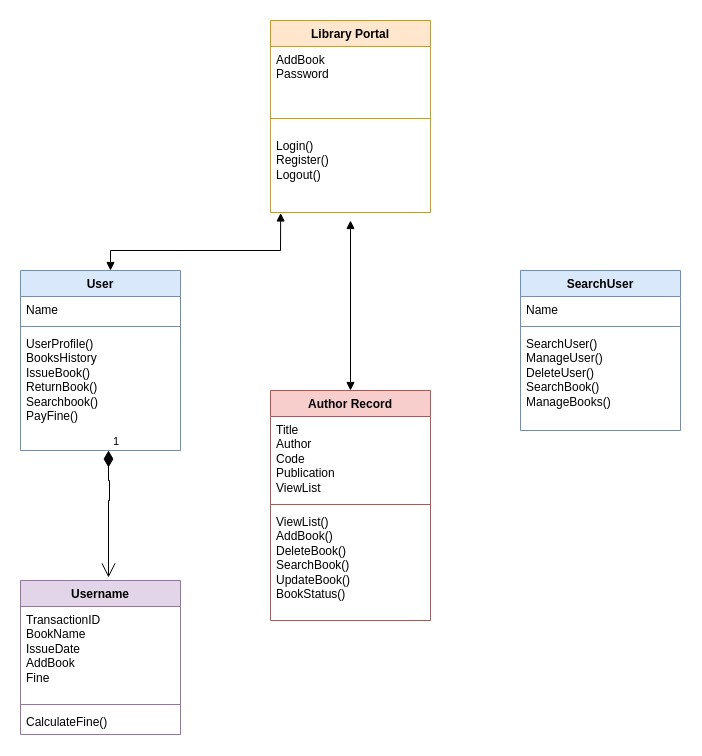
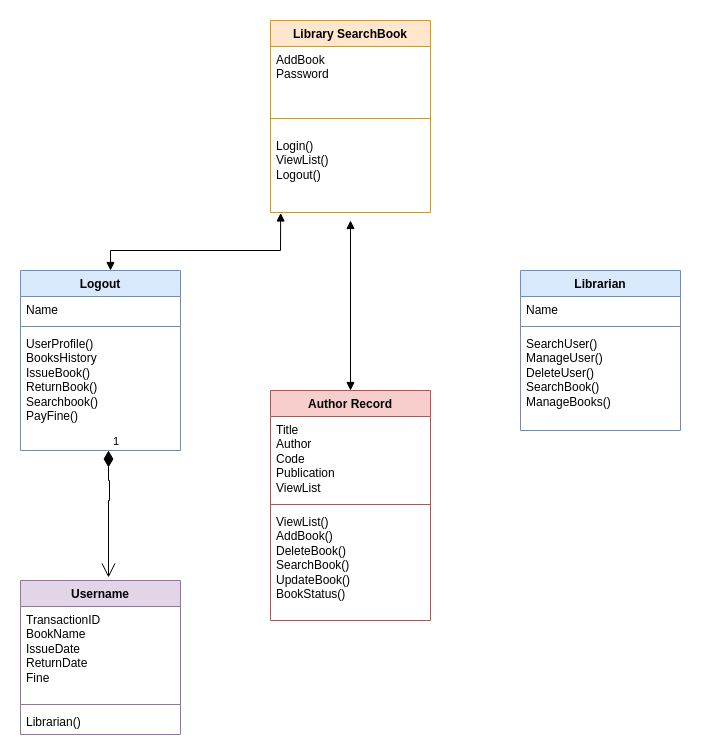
node "Library Portal": label "Library Portal" -> "Library SearchBook"
node "Login() Register() Logout()": label "Login() Register() Logout()" -> "Login() ViewList() Logout()"
node "User": label "User" -> "Logout"
node "SearchUser": label "SearchUser" -> "Librarian"
node "TransactionID BookName IssueDate AddBook Fine": label "TransactionID BookName IssueDate AddBook Fine" -> "TransactionID BookName IssueDate ReturnDate Fine"
node "CalculateFine()": label "CalculateFine()" -> "Librarian()"
